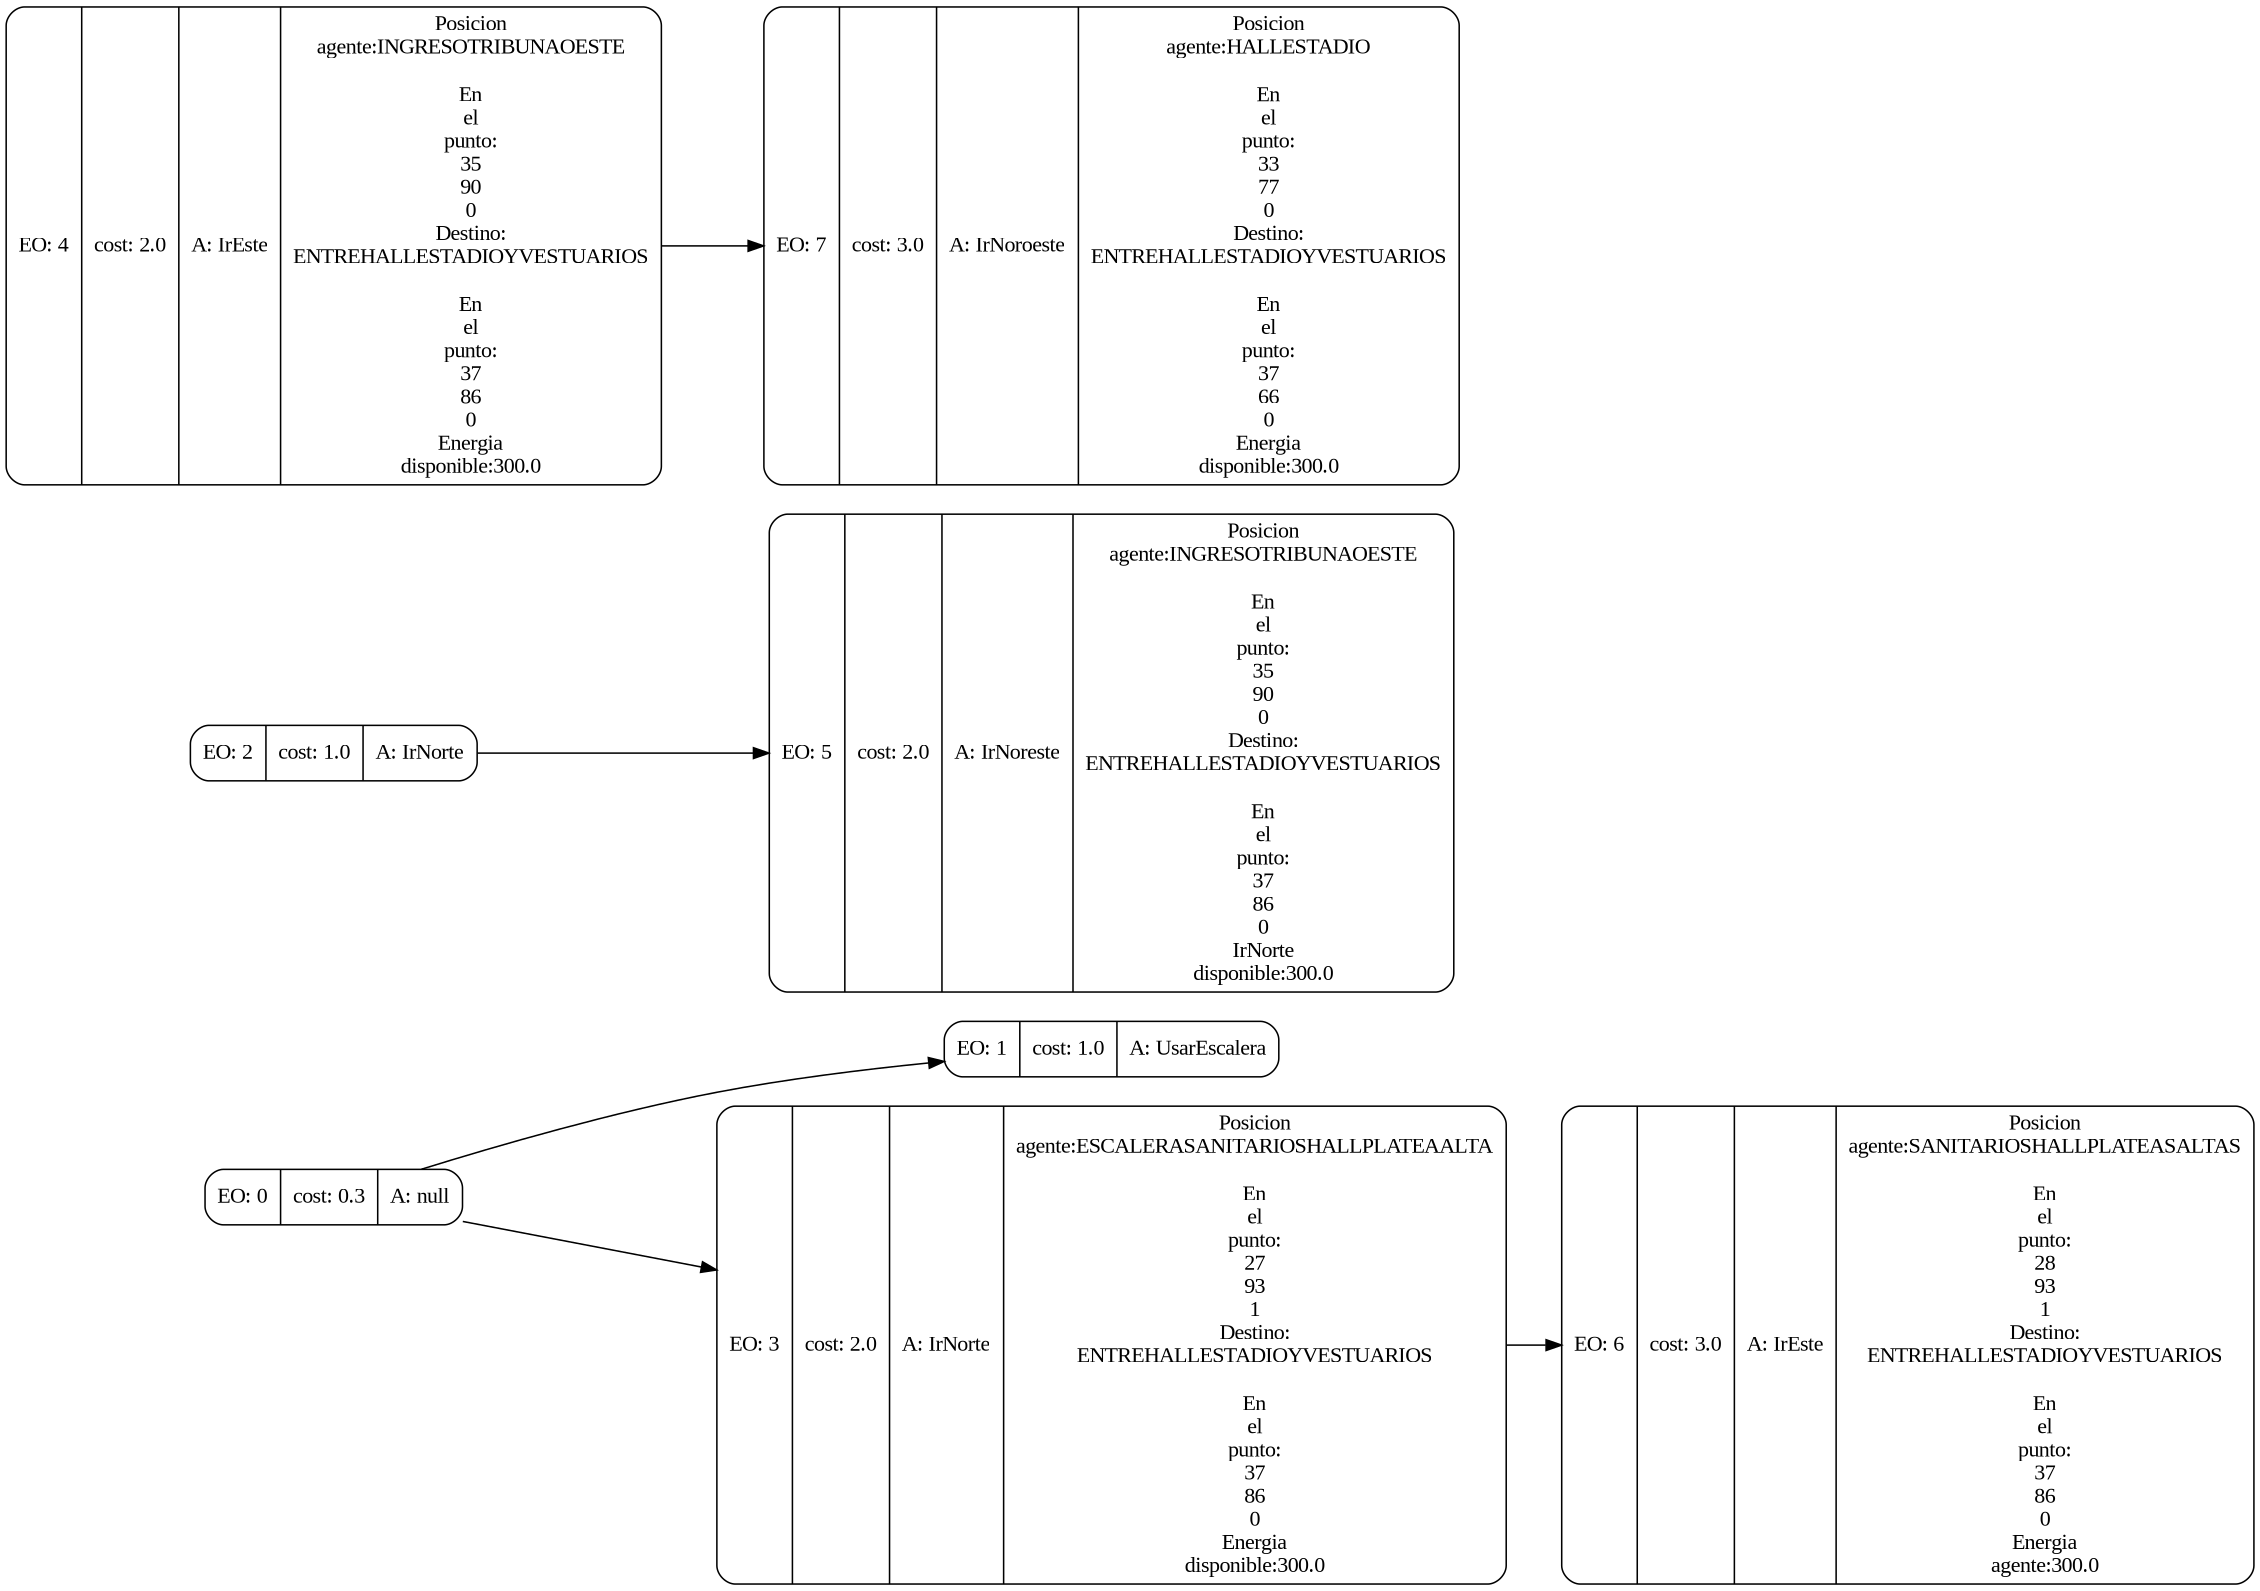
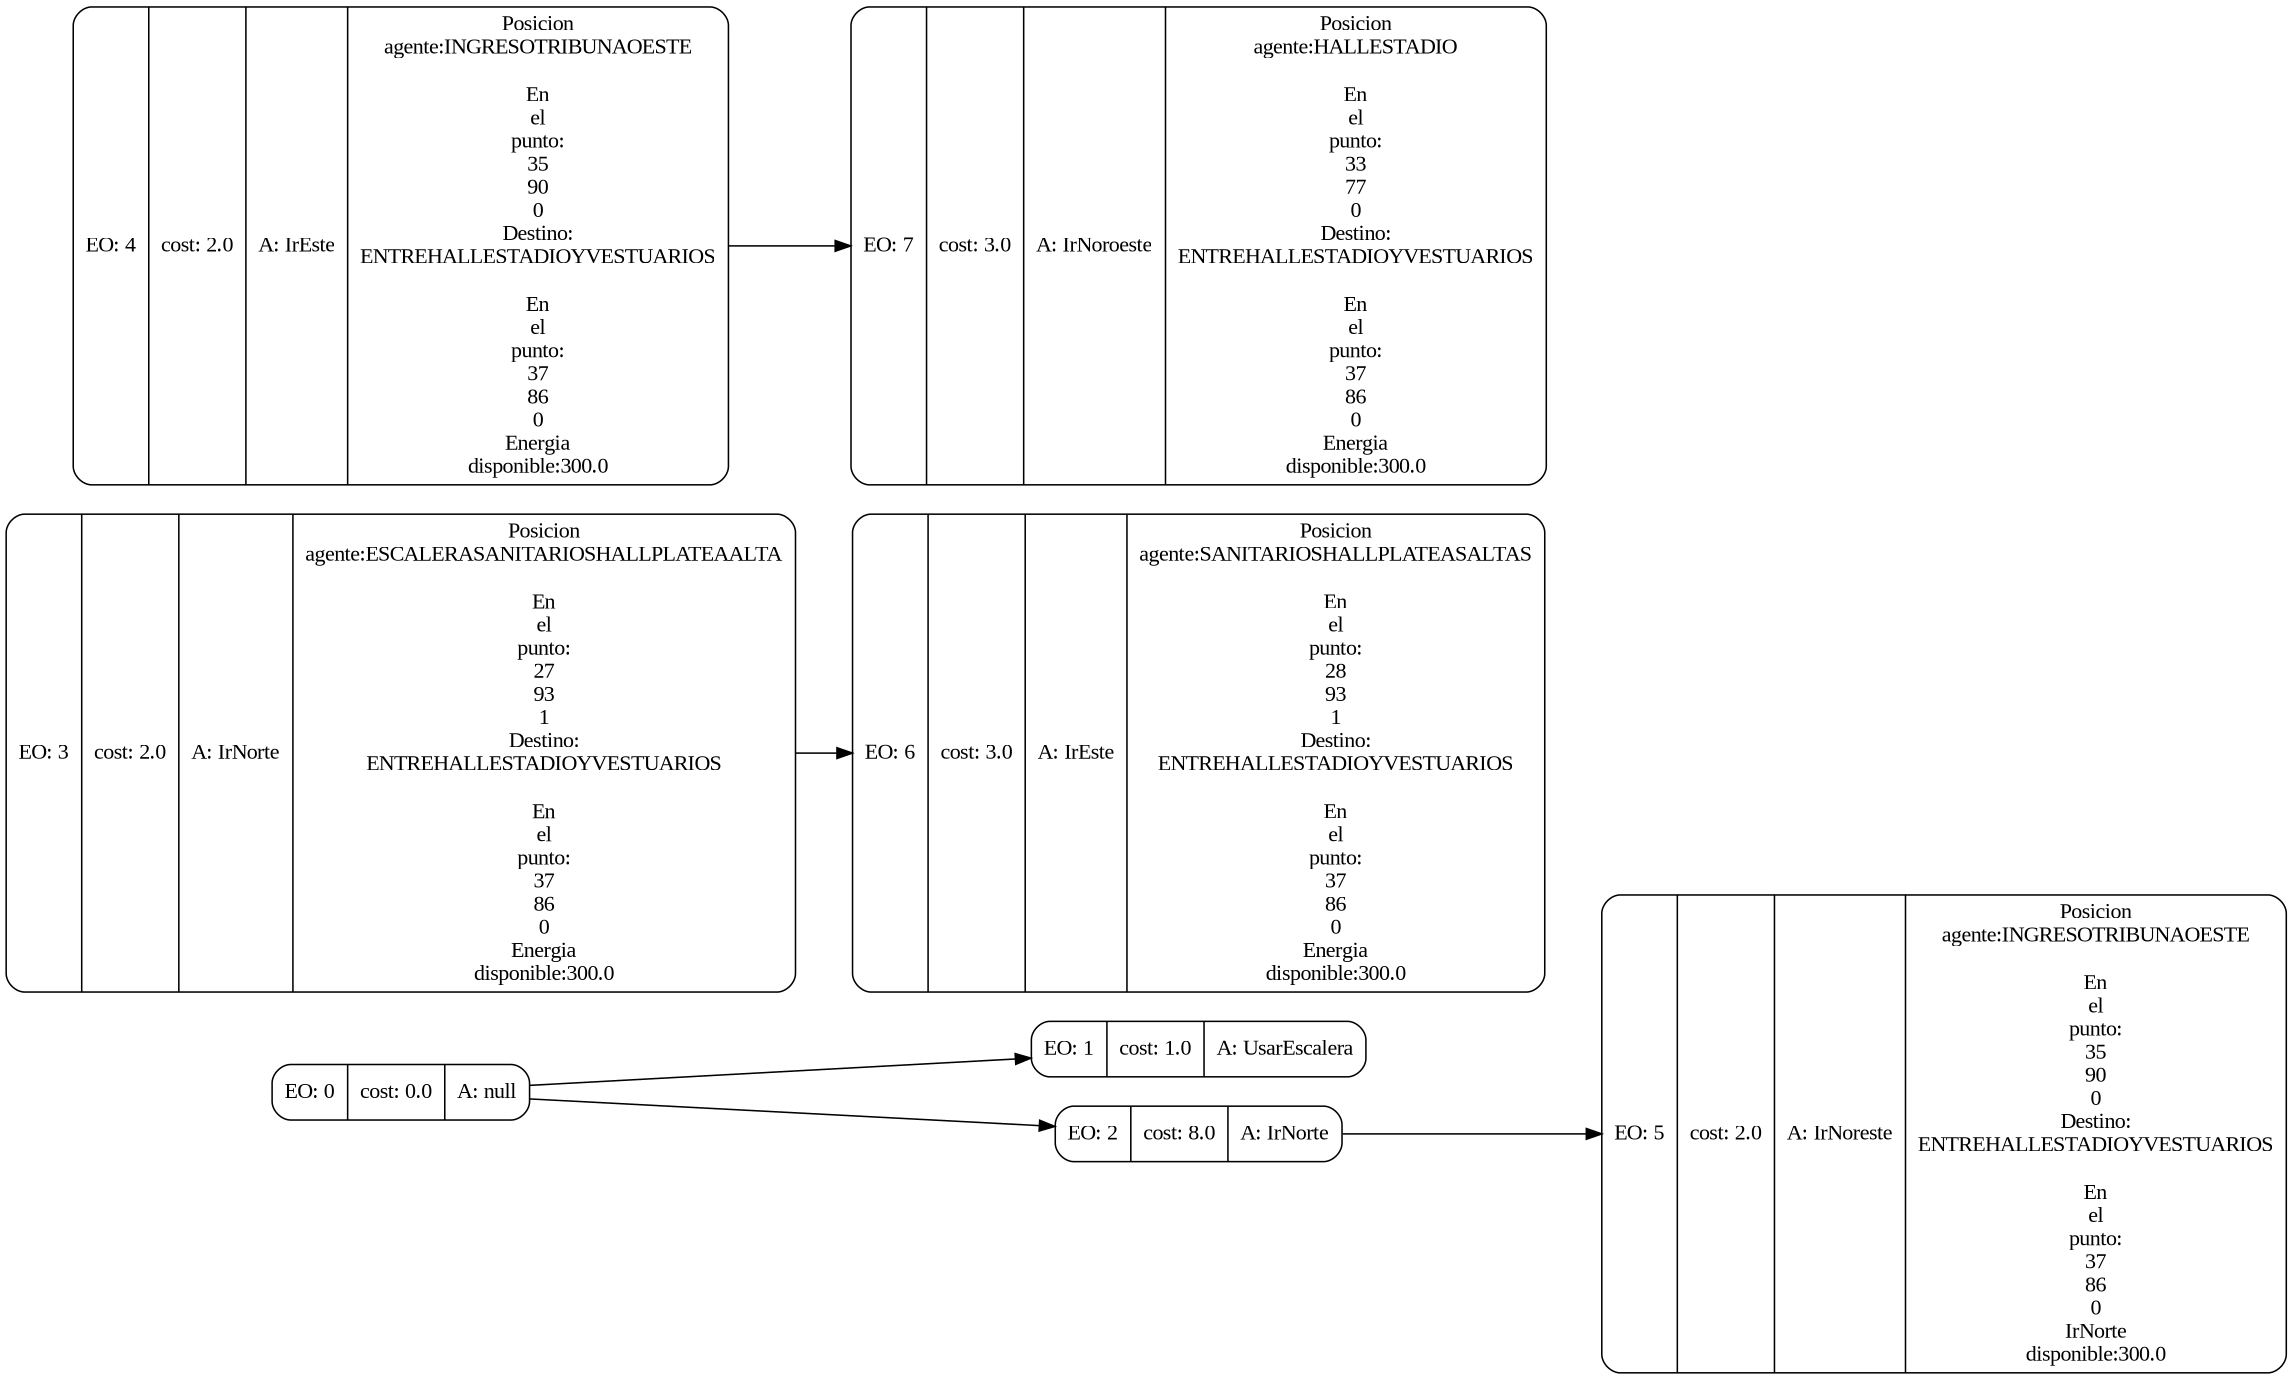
node "EO: 7": text "66" -> "86"
node "EO: 2": text "cost: 1.0" -> "cost: 8.0"
node "EO: 0": text "cost: 0.3" -> "cost: 0.0"
edge "EO: 0" -> "EO: 3": now "EO: 0" -> "EO: 2"
node "EO: 6": text "agente:300.0" -> "disponible:300.0"
